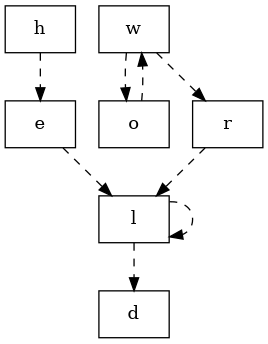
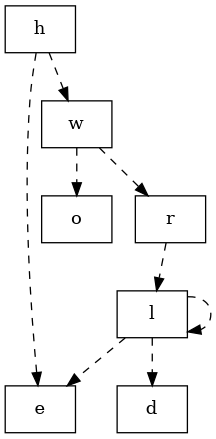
edge "o" -> "w": now "h" -> "w"
edge "e" -> "l": reversed
